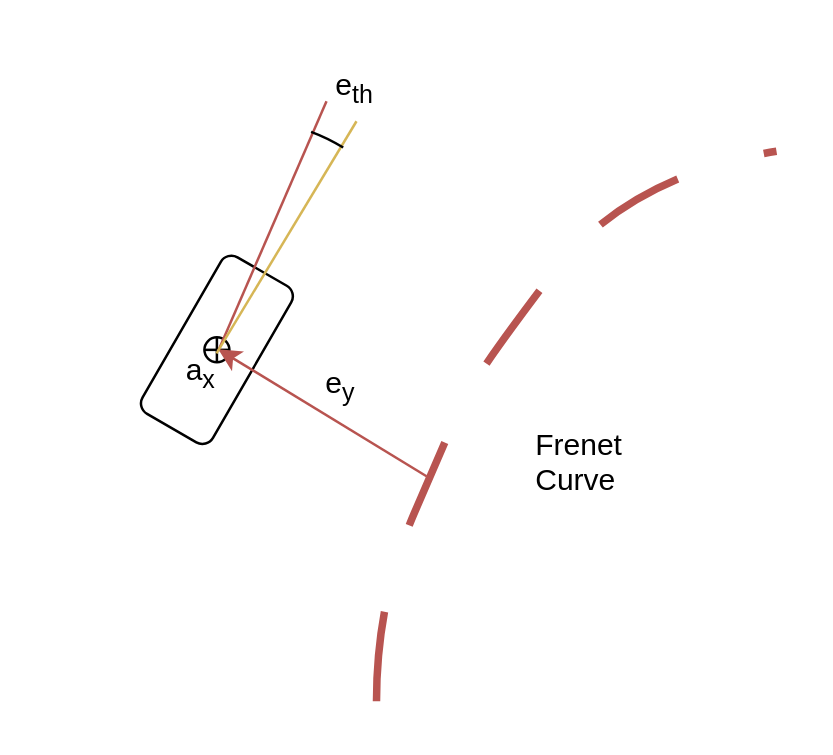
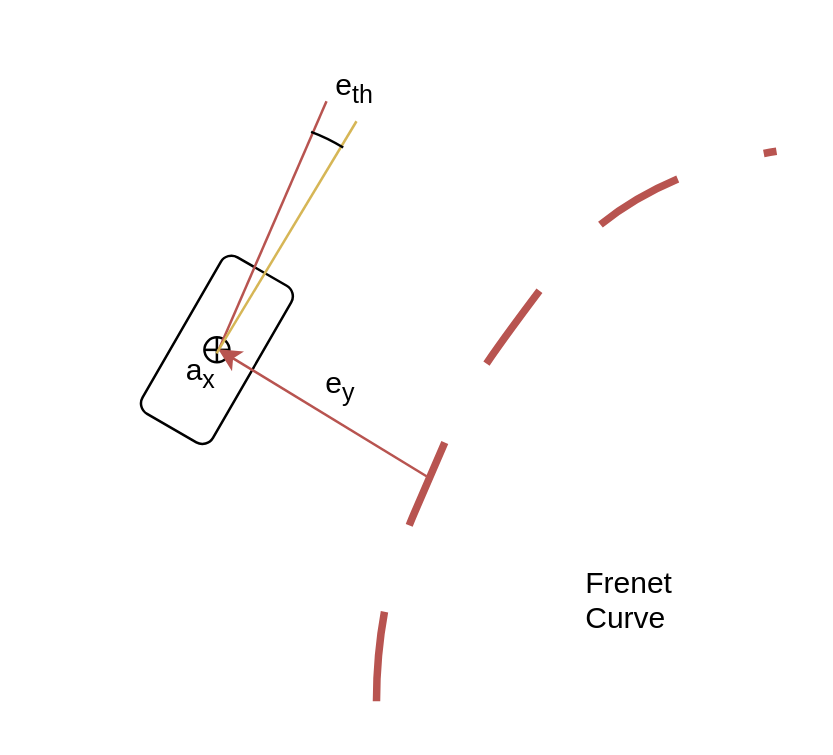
node "Frenet Curve": moved (594, 461) -> (644, 599)
